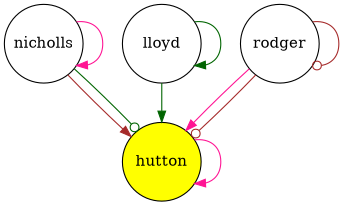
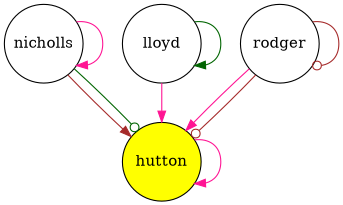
edge "lloyd" -> "hutton": color darkgreen -> deeppink
